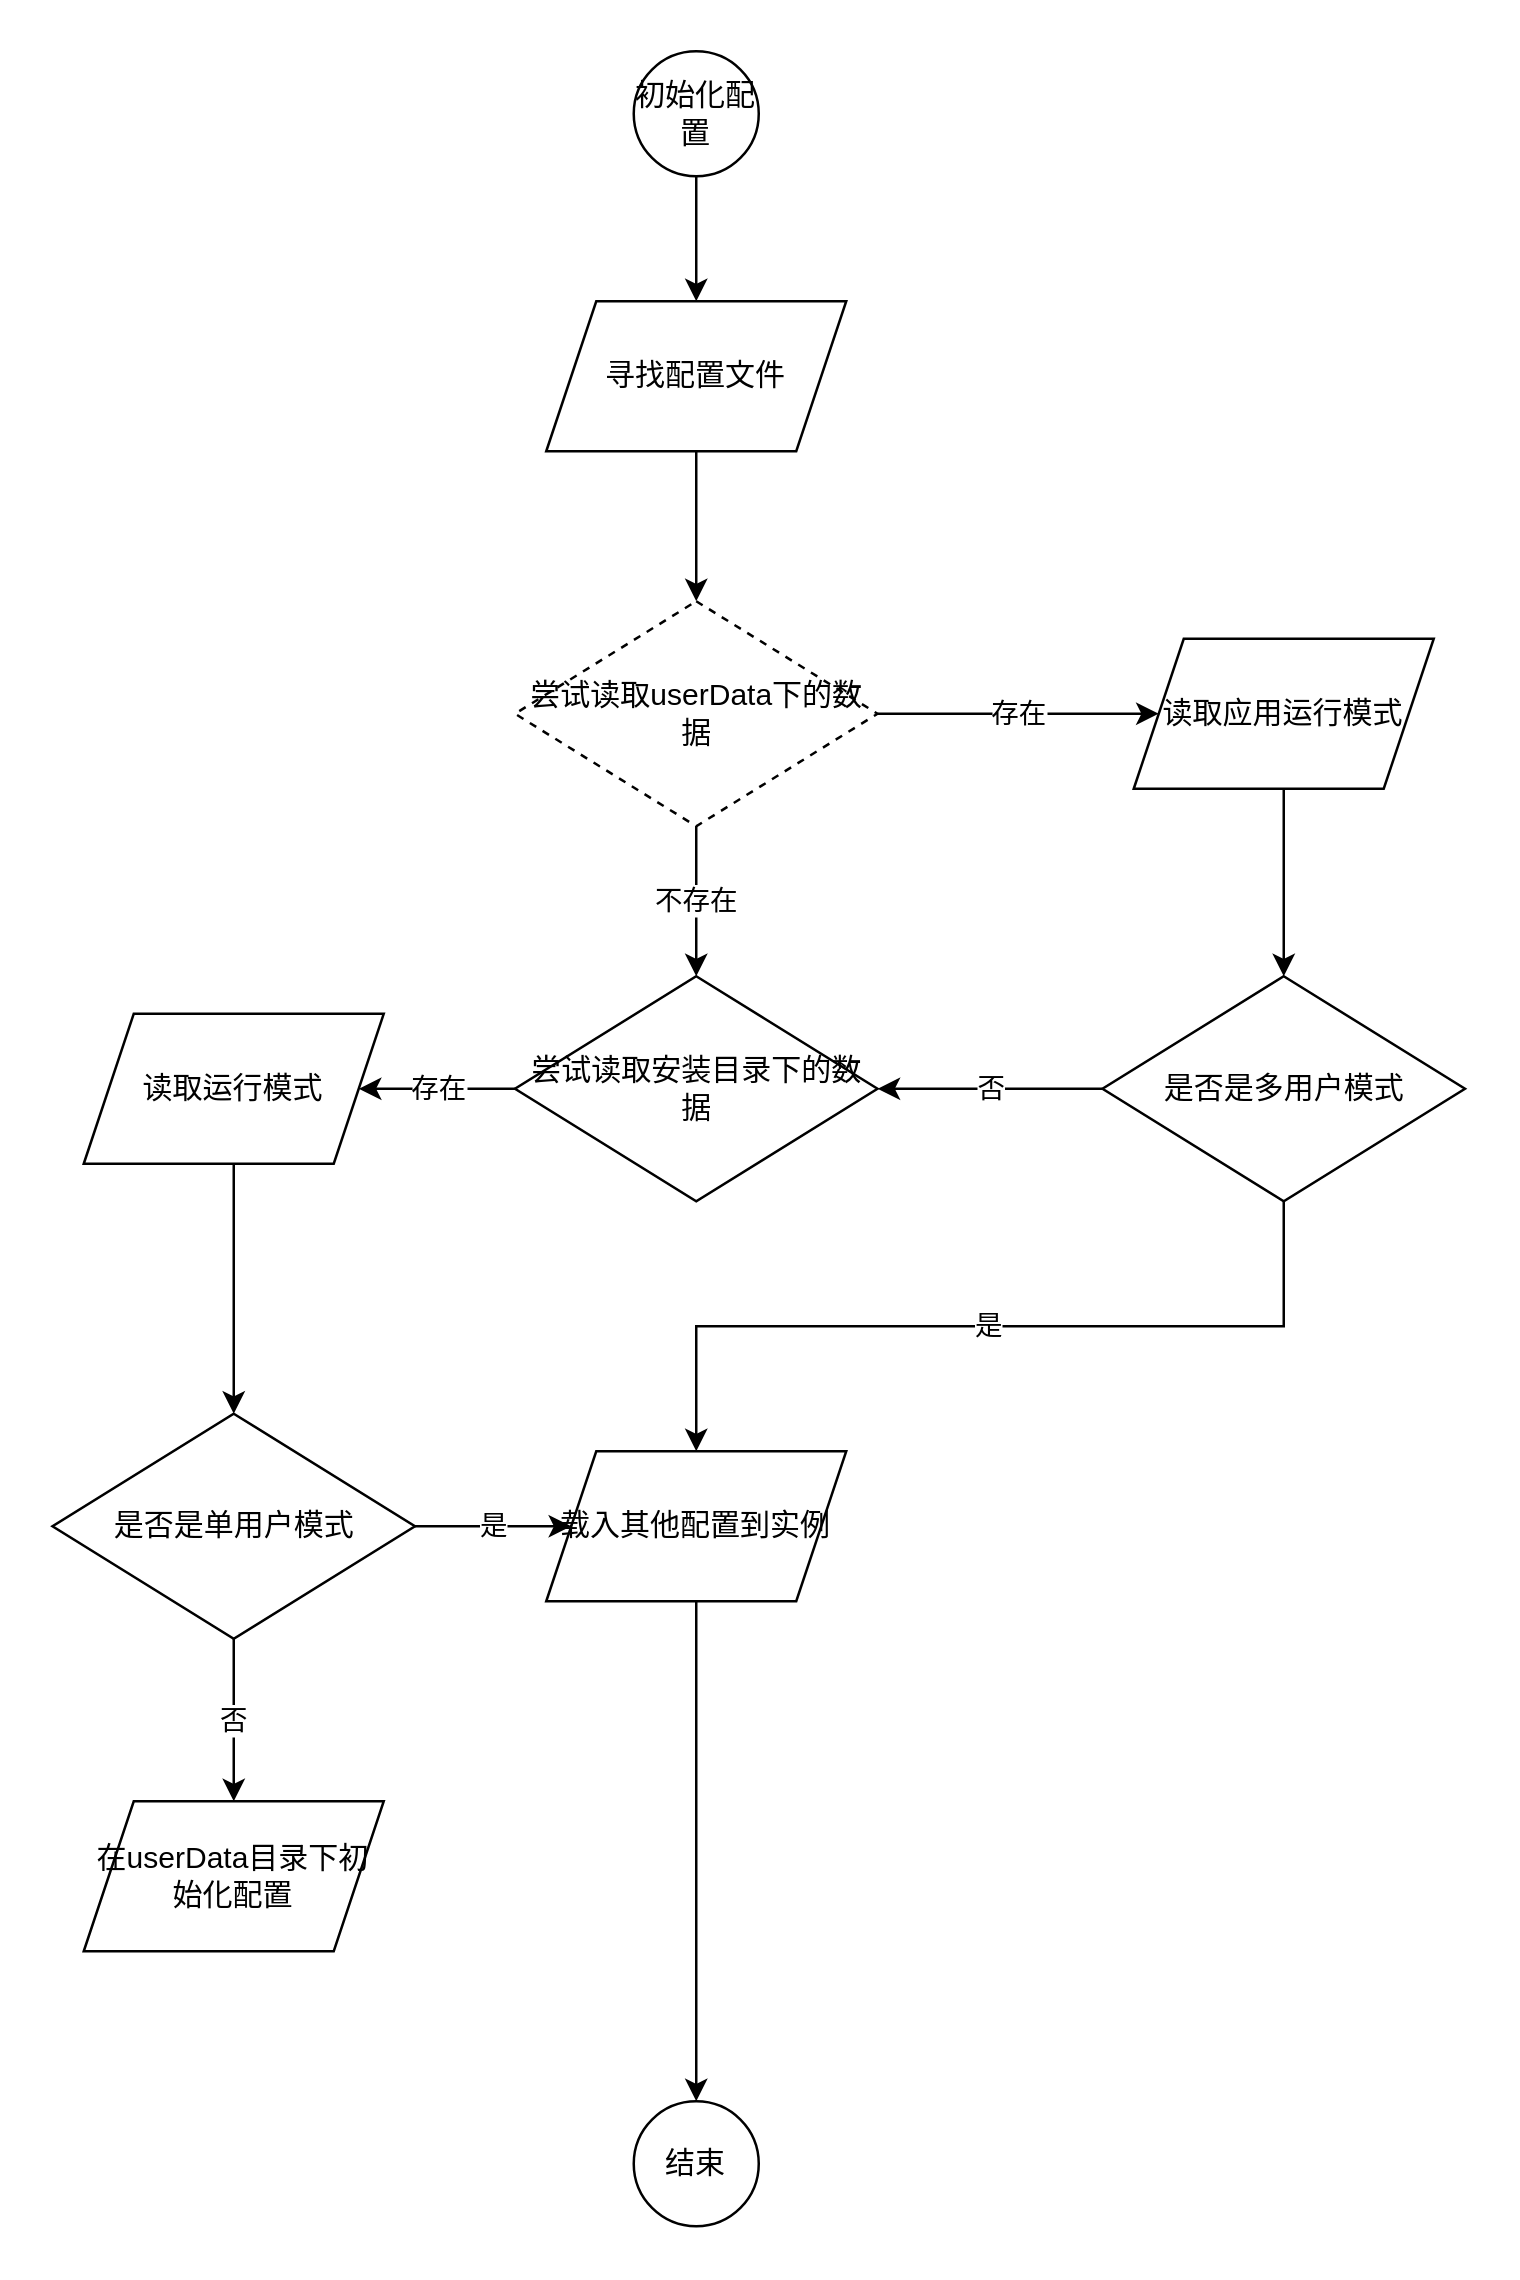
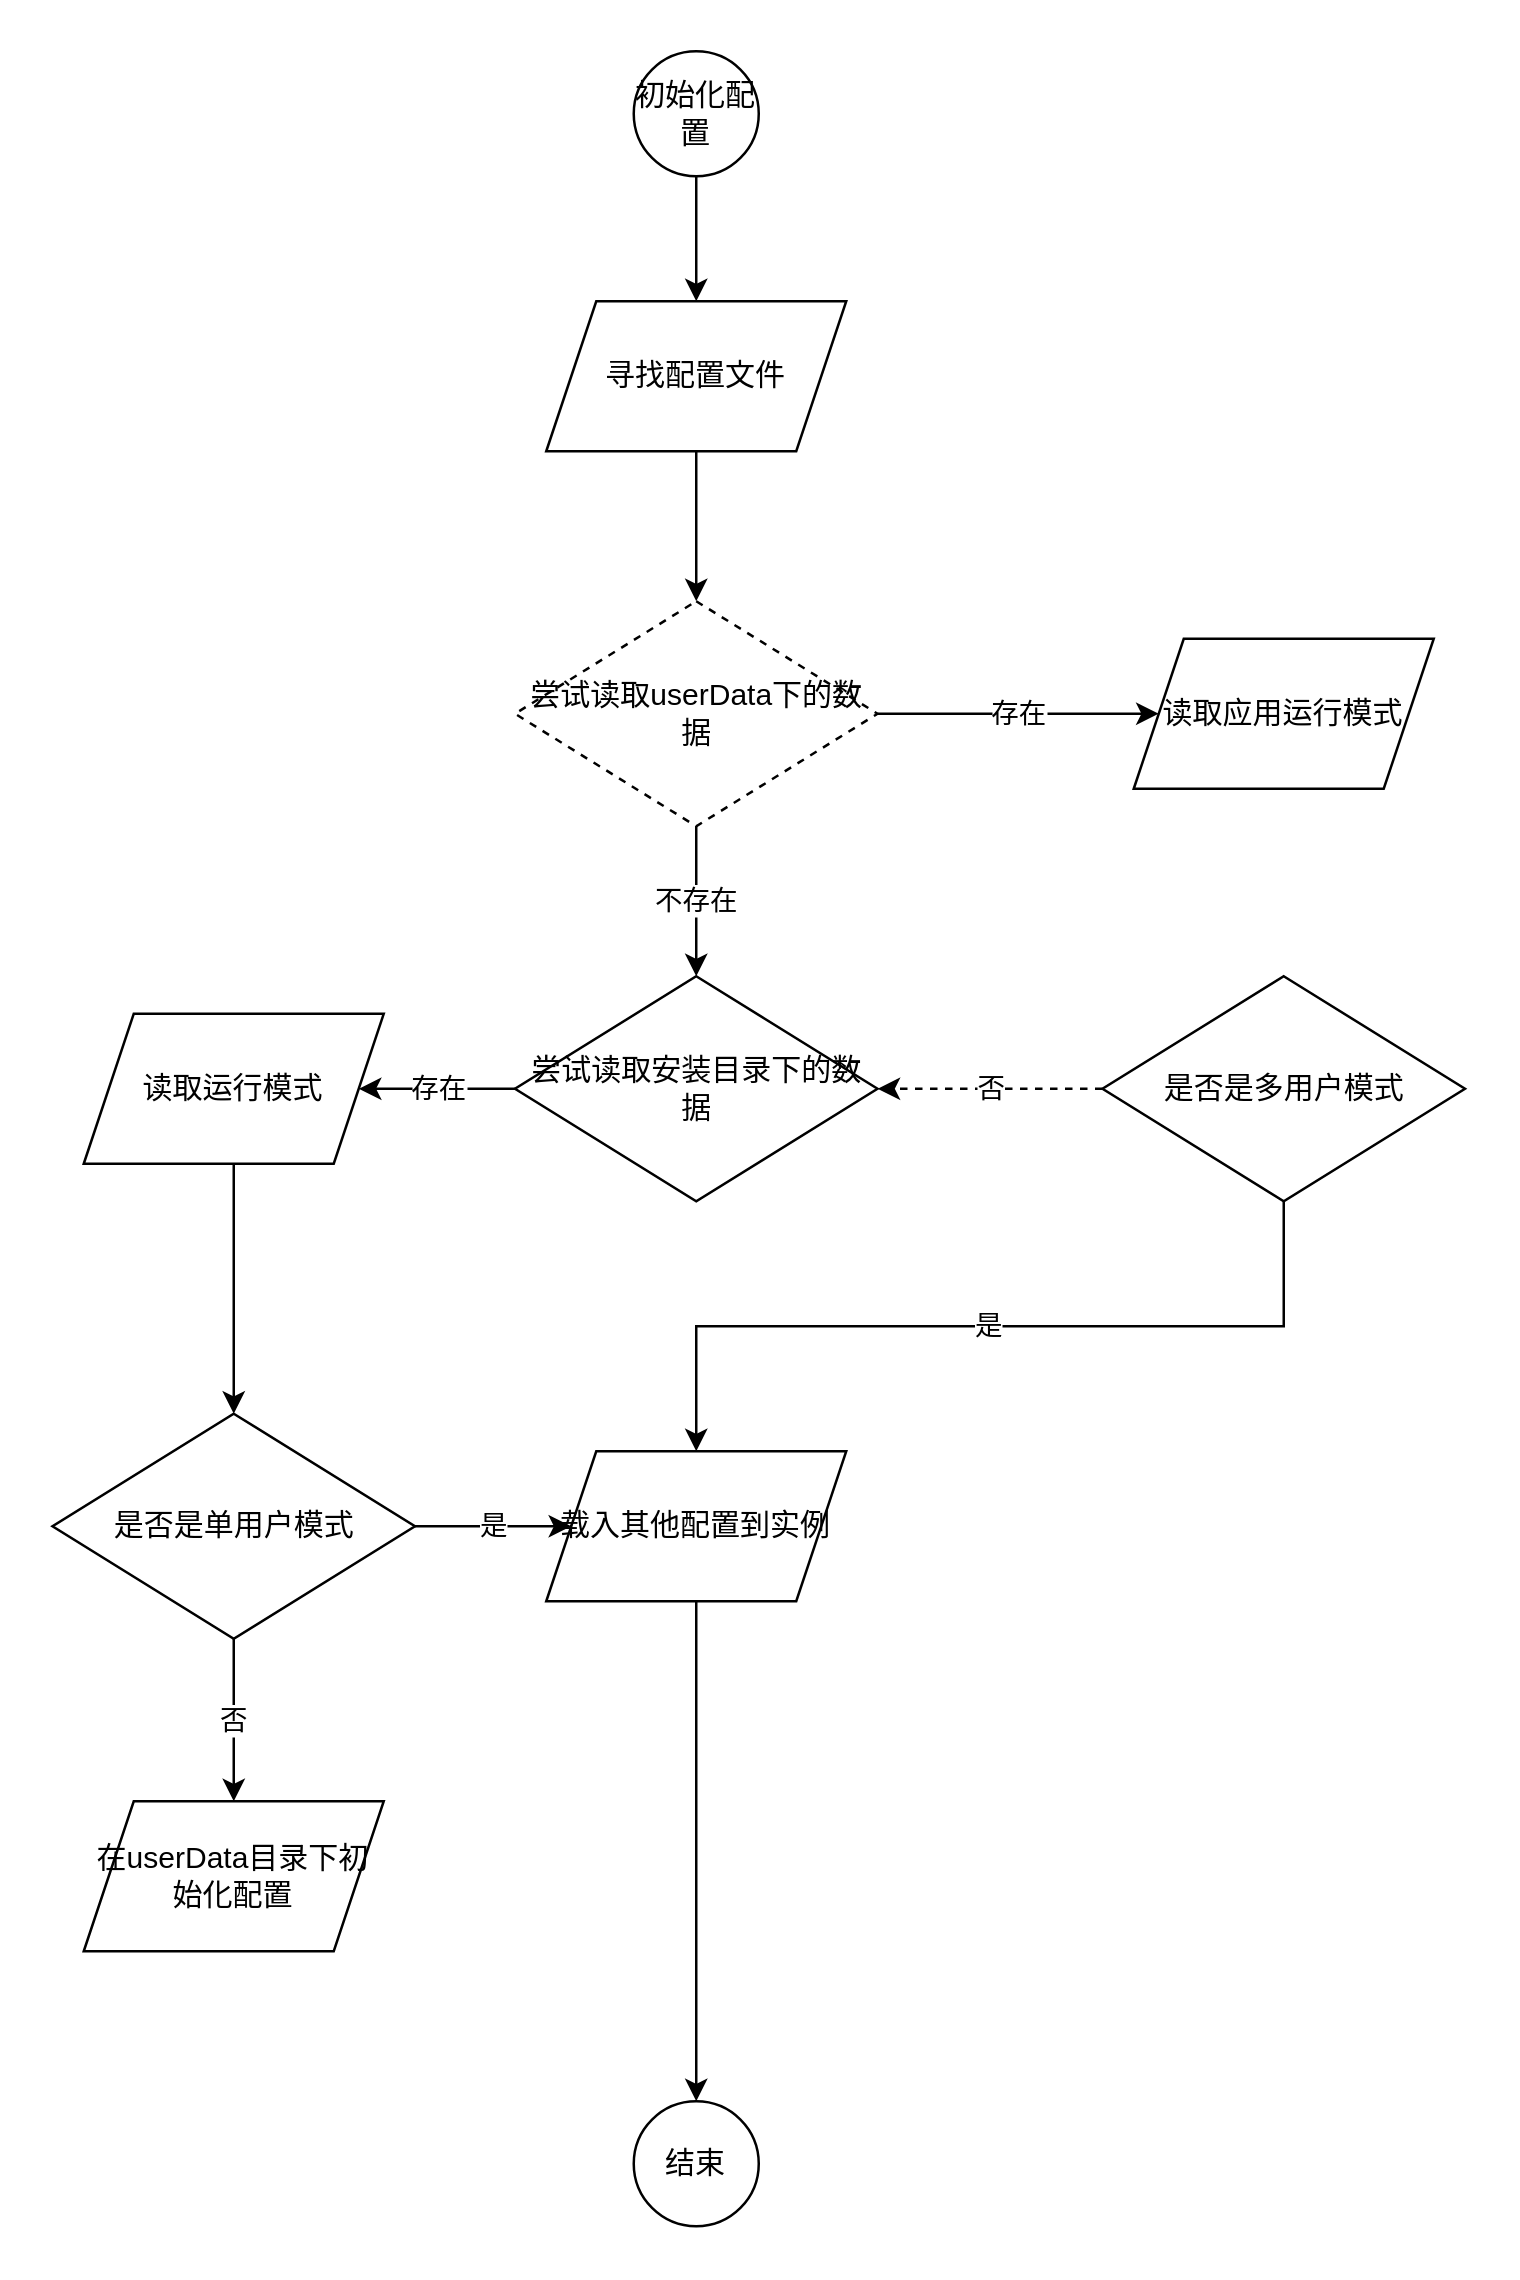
edge "读取应用运行模式" -> "是否是多用户模式": removed
edge "是否是多用户模式" -> "尝试读取安装目录下的数据": style solid -> dashed
